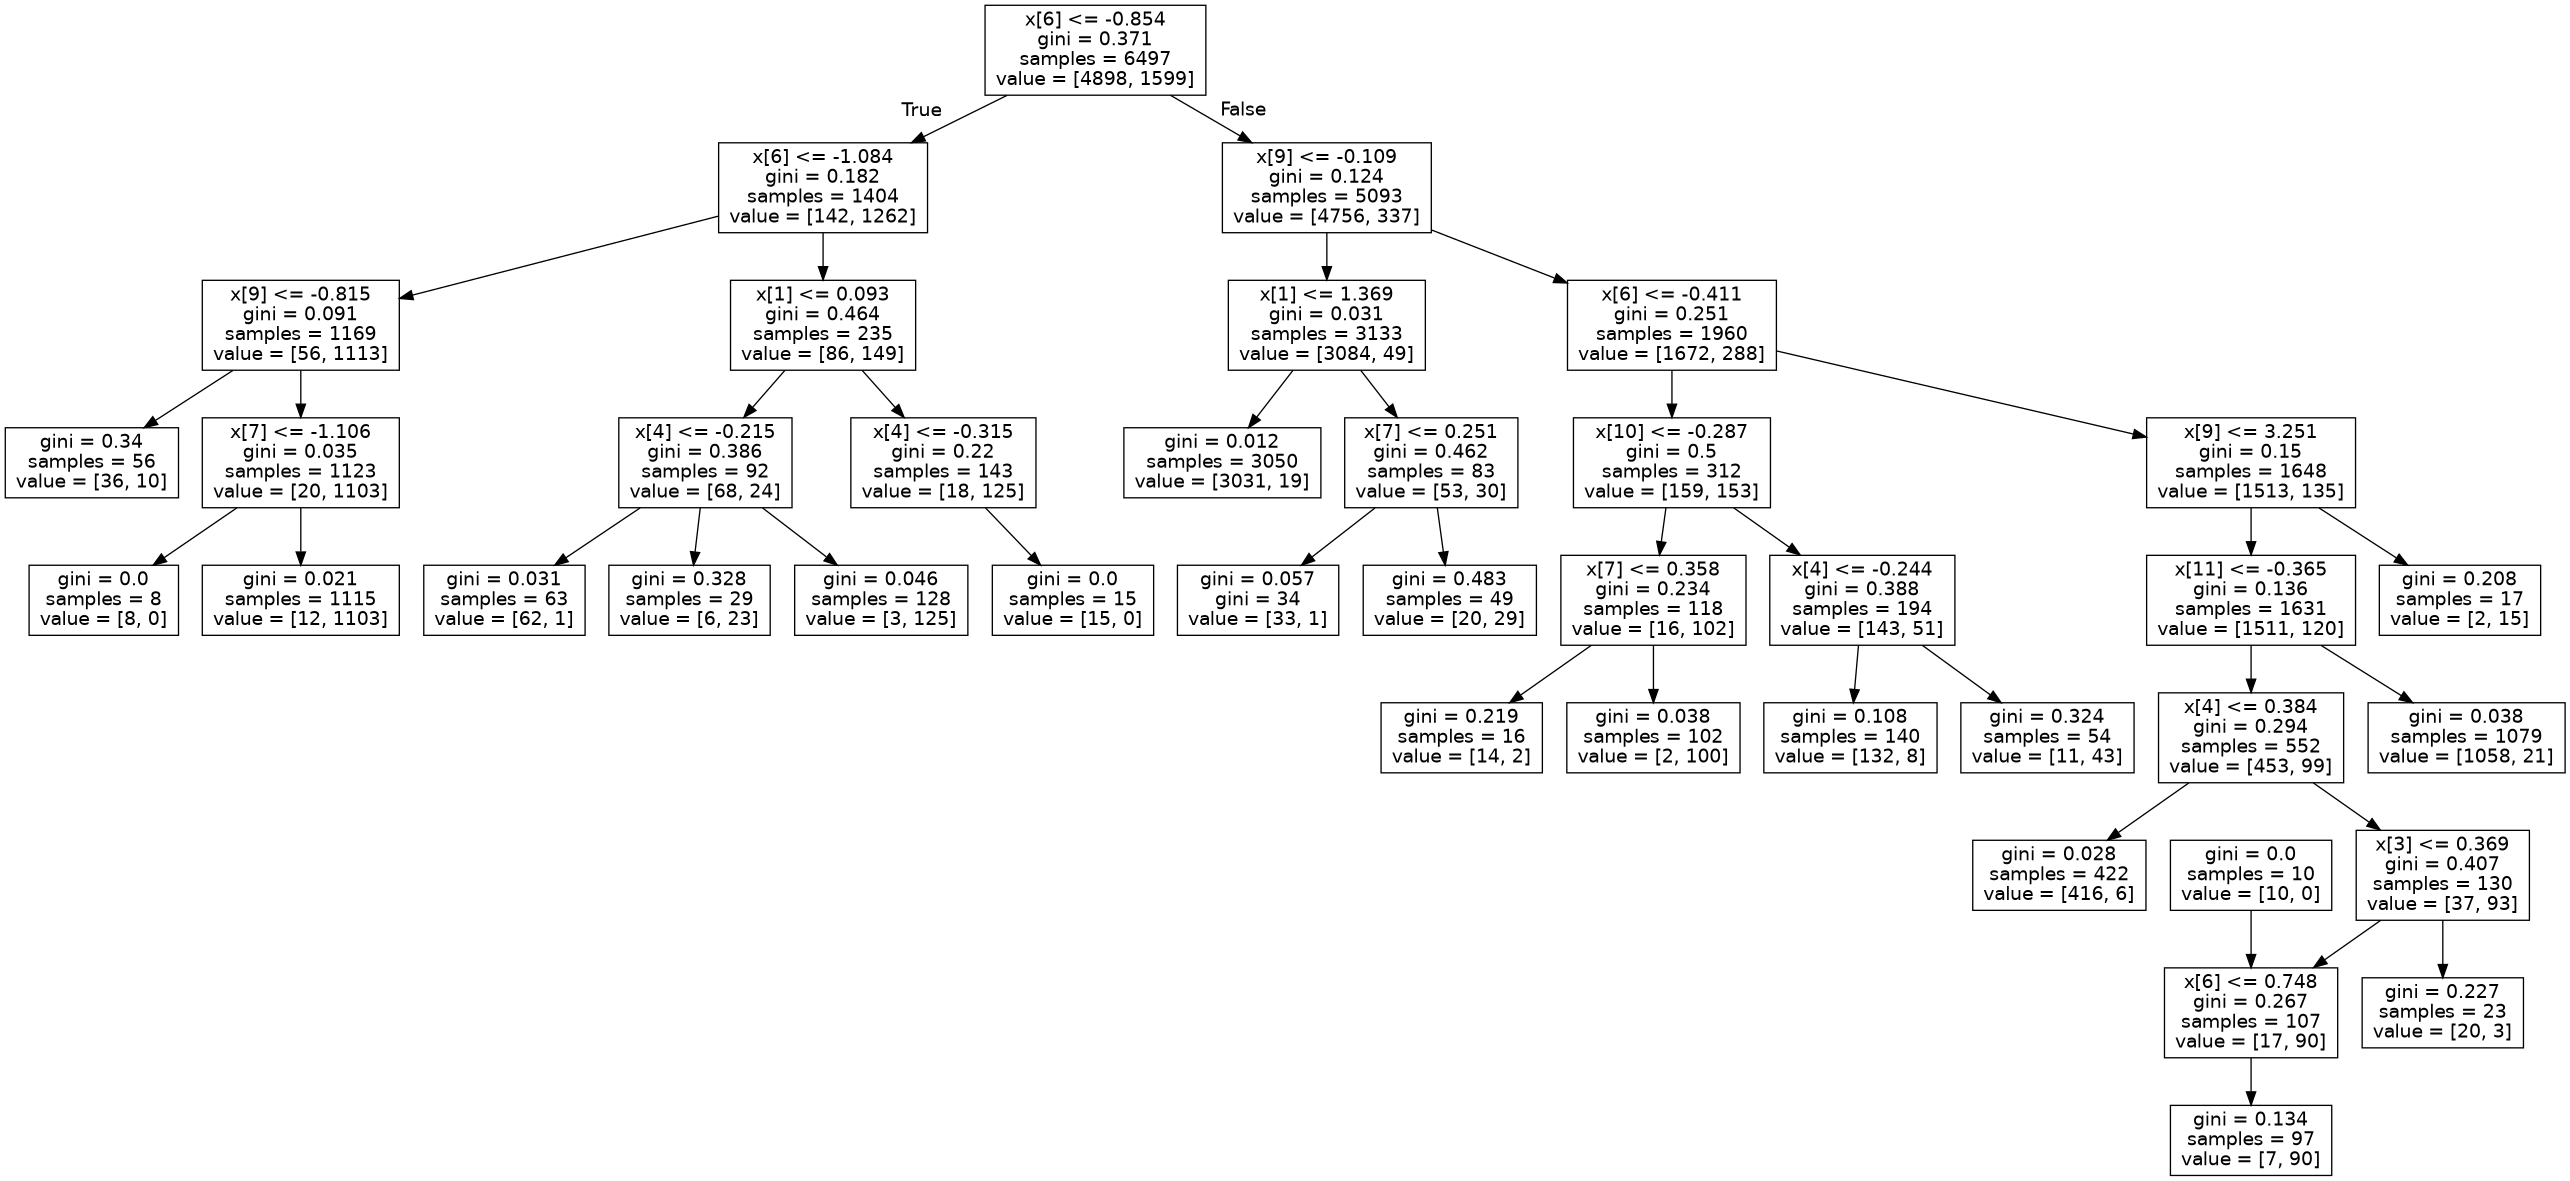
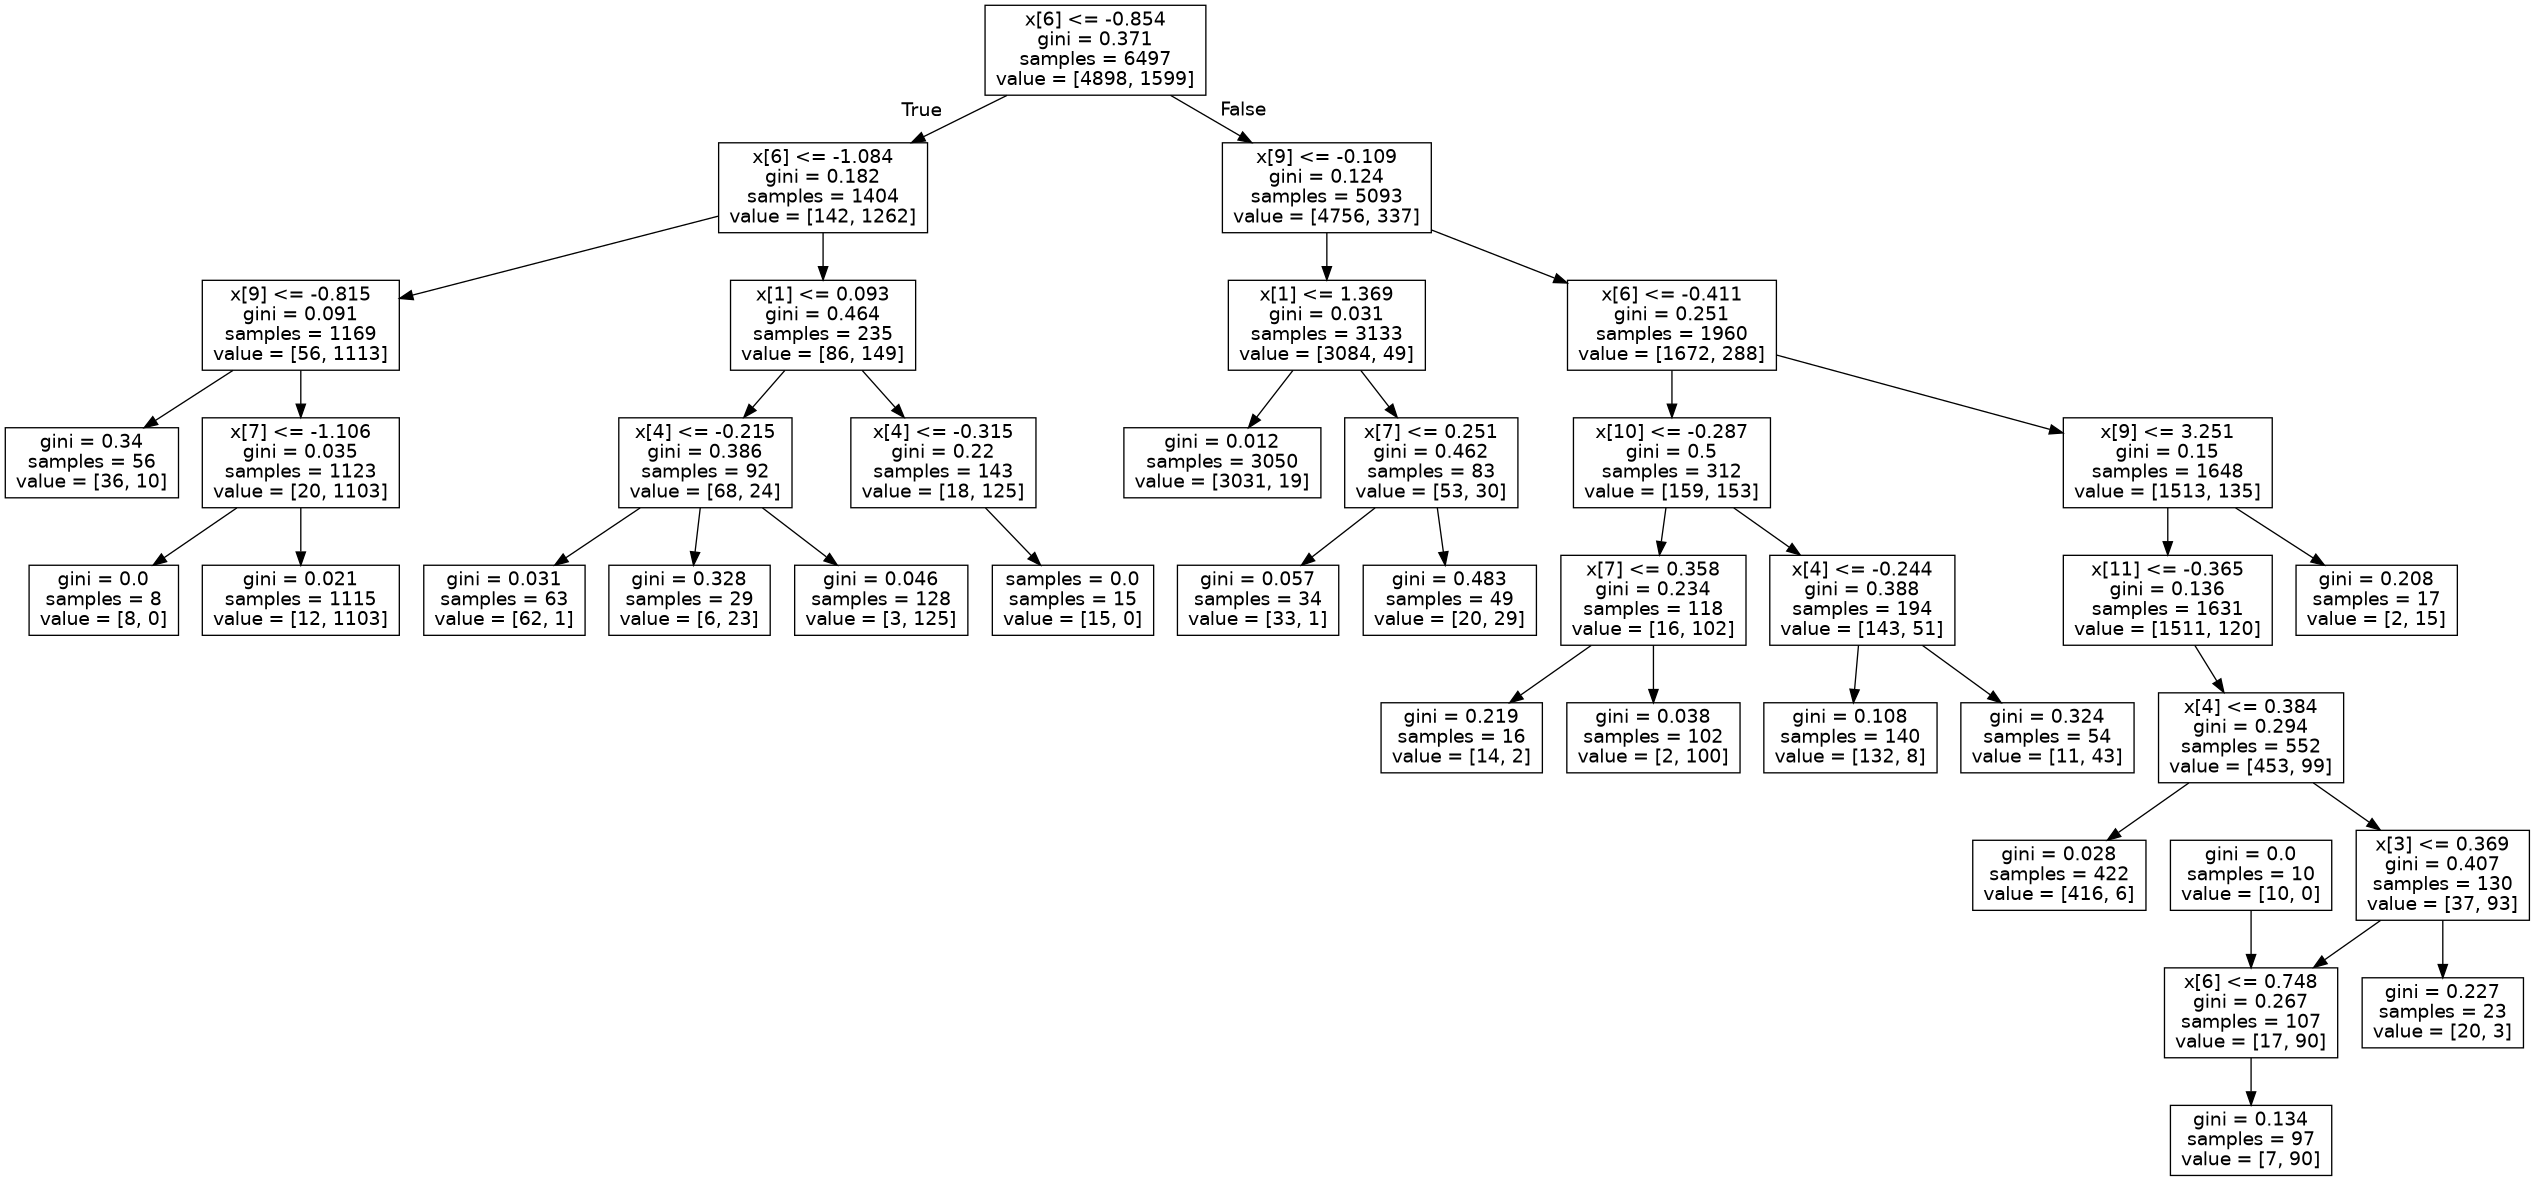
node "gini = 0.0 samples = 15 value = [15, 0]": label "gini = 0.0 samples = 15 value = [15, 0]" -> "samples = 0.0 samples = 15 value = [15, 0]"
node "gini = 0.057 gini = 34 value = [33, 1]": label "gini = 0.057 gini = 34 value = [33, 1]" -> "gini = 0.057 samples = 34 value = [33, 1]"
node "gini = 0.038 samples = 1079 value = [1058, 21]": removed
